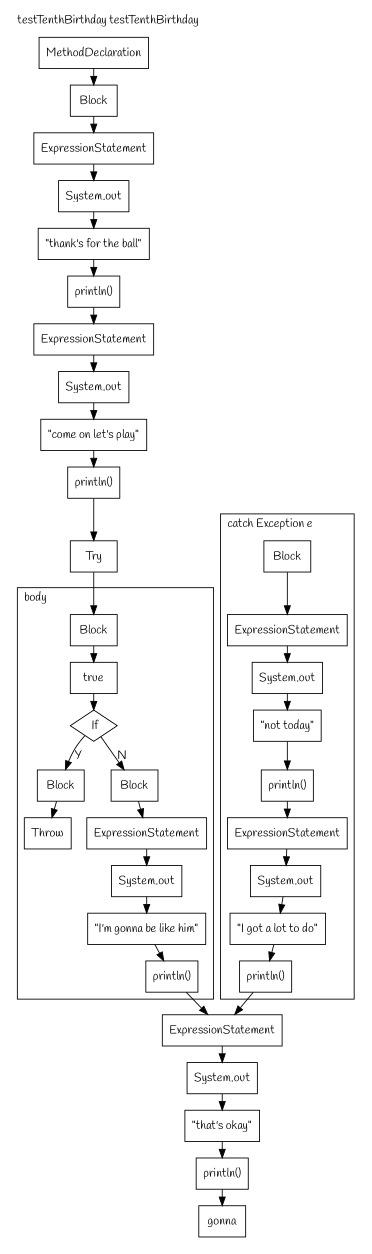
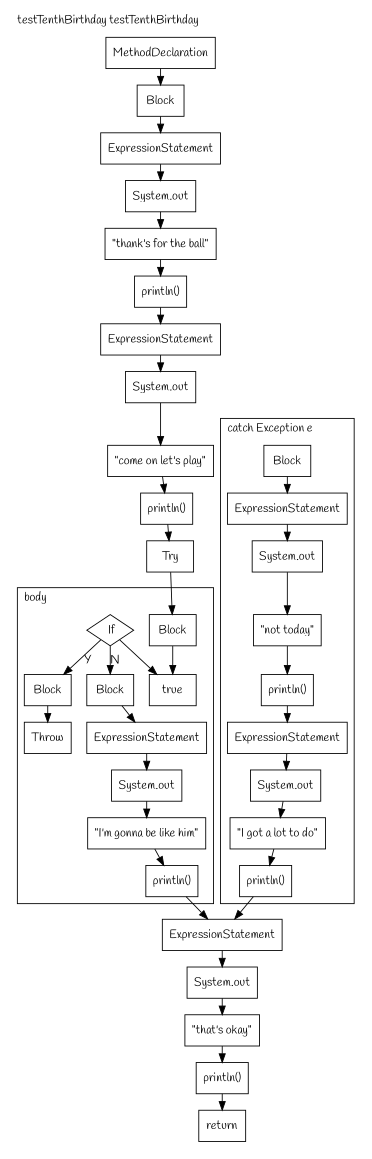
edge "true" -> "If": reversed
node "gonna": label "gonna" -> "return"
